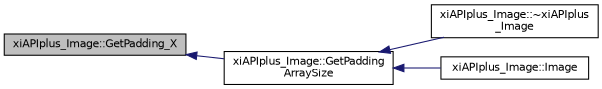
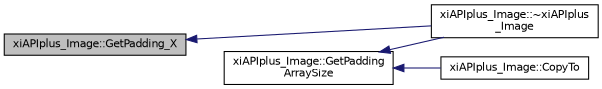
edge "xiAPIplus_Image::GetPadding ArraySize" -> "xiAPIplus_Image::GetPadding_X": now "xiAPIplus_Image::~xiAPIplus _Image" -> "xiAPIplus_Image::GetPadding_X"
node "xiAPIplus_Image::Image": label "xiAPIplus_Image::Image" -> "xiAPIplus_Image::CopyTo"
